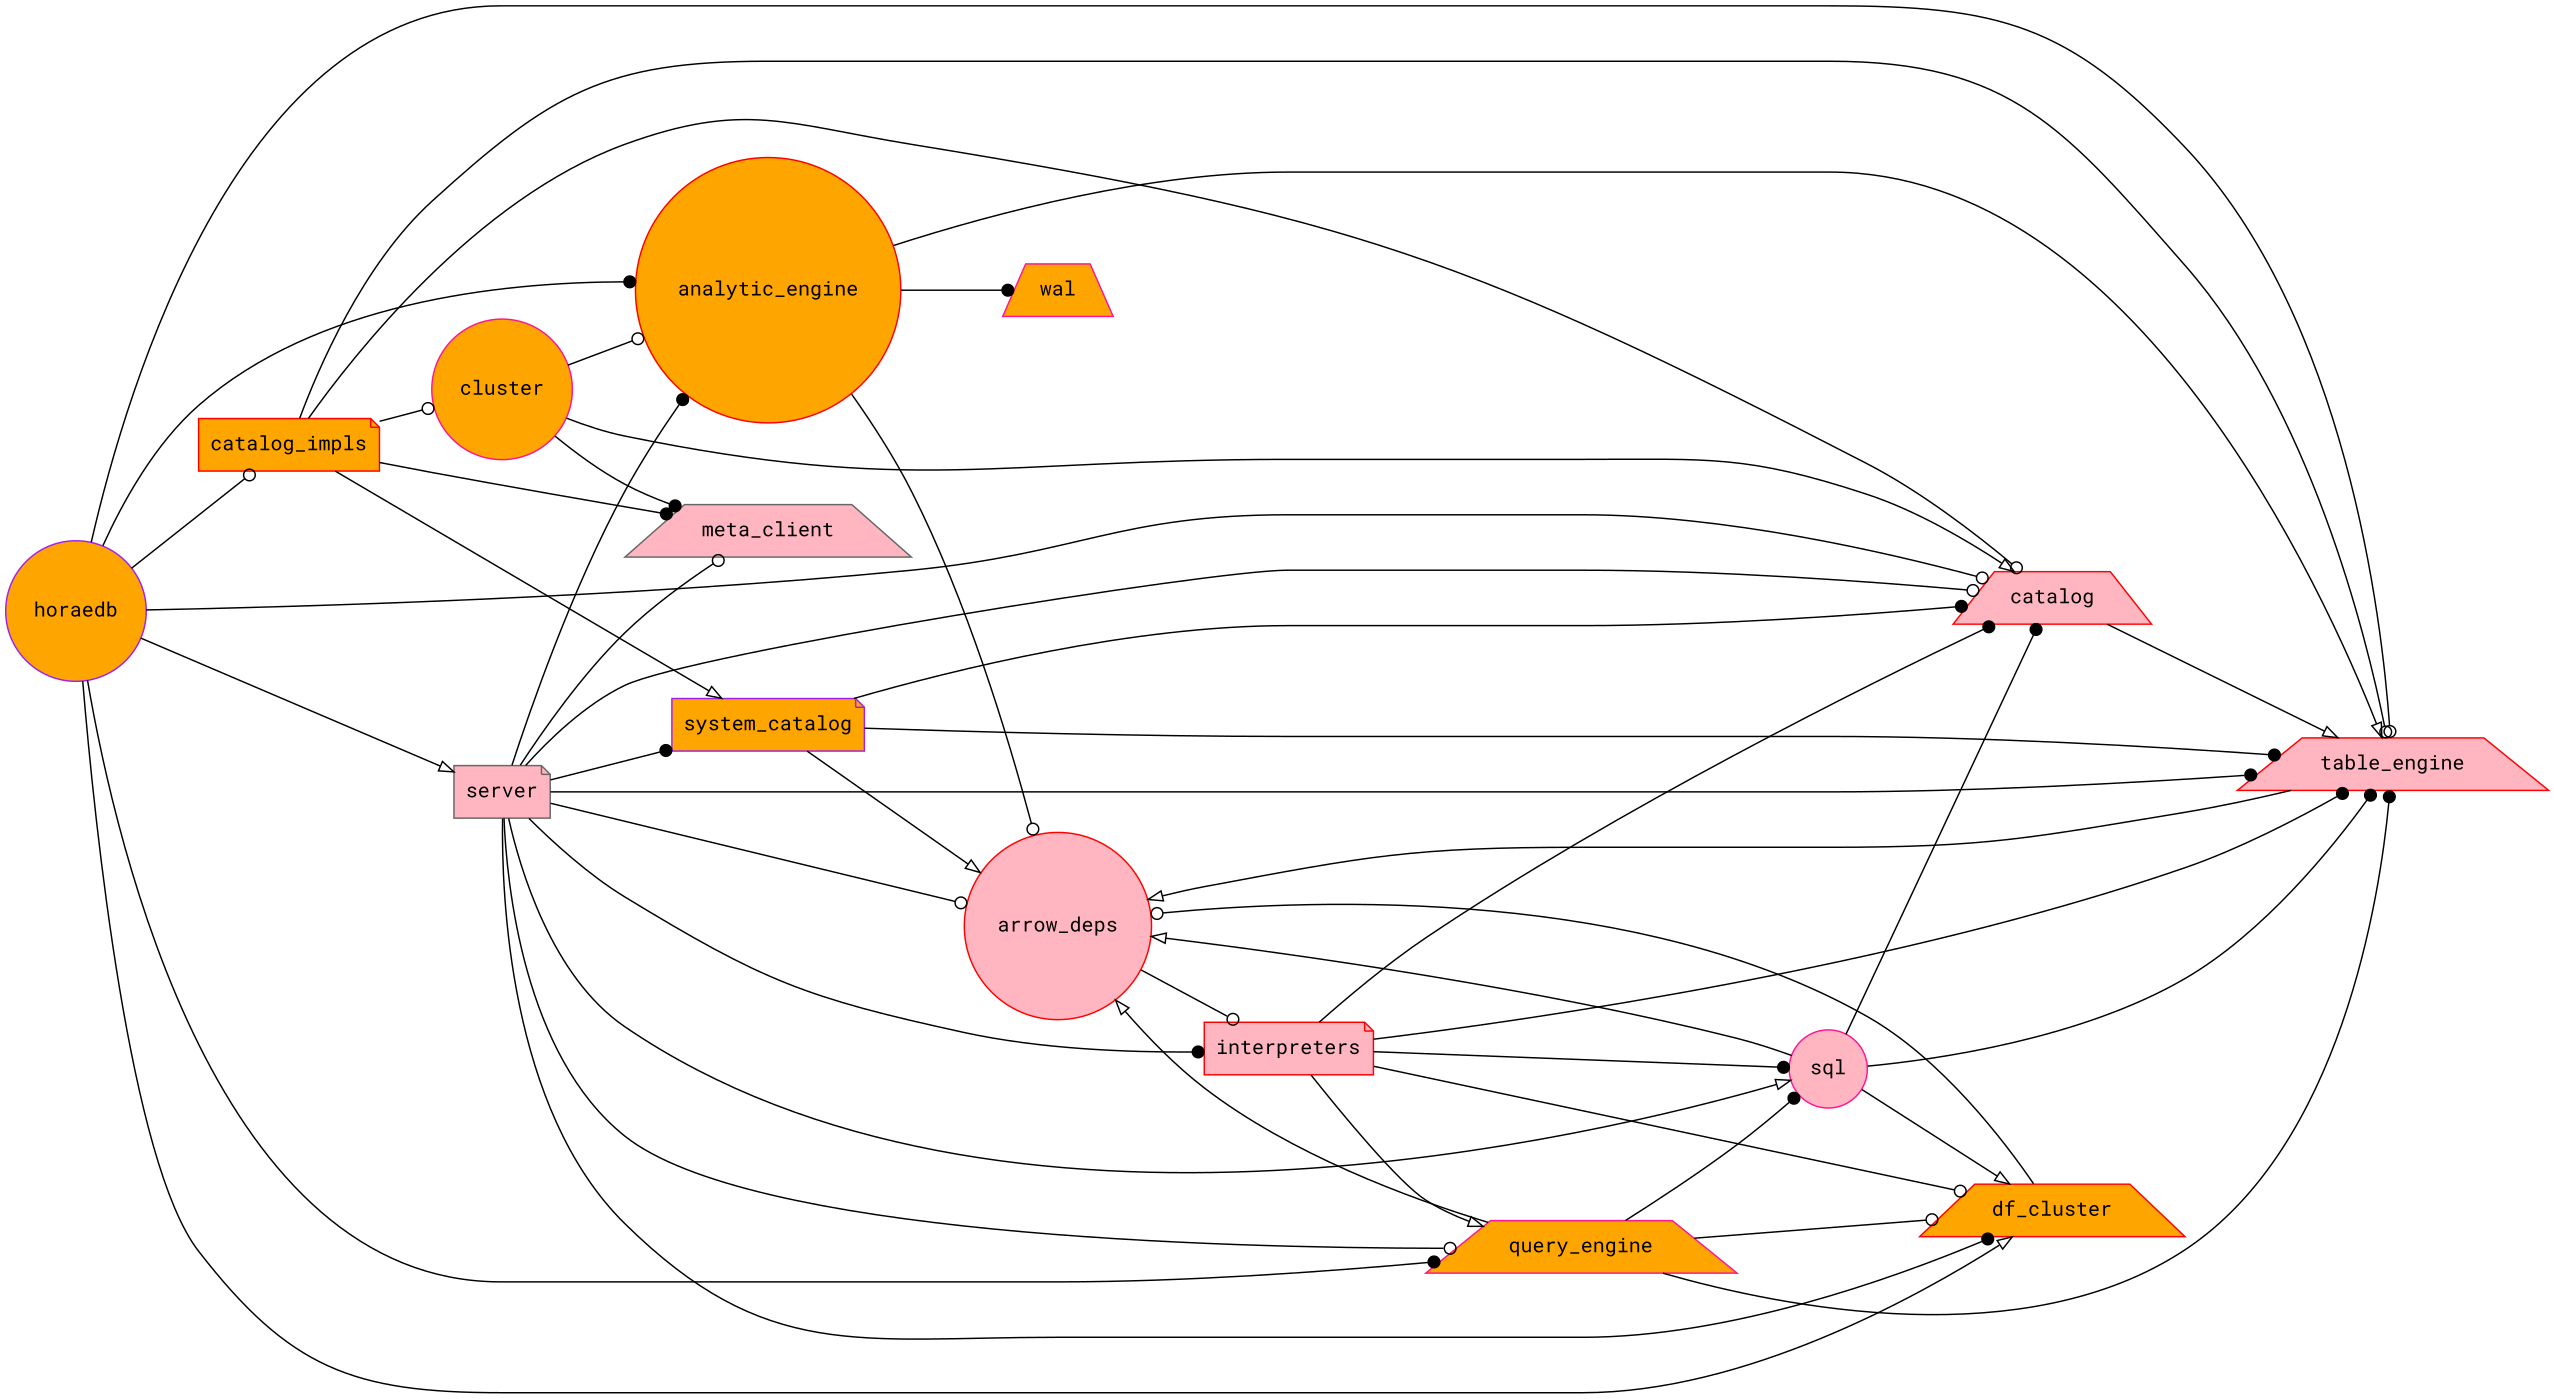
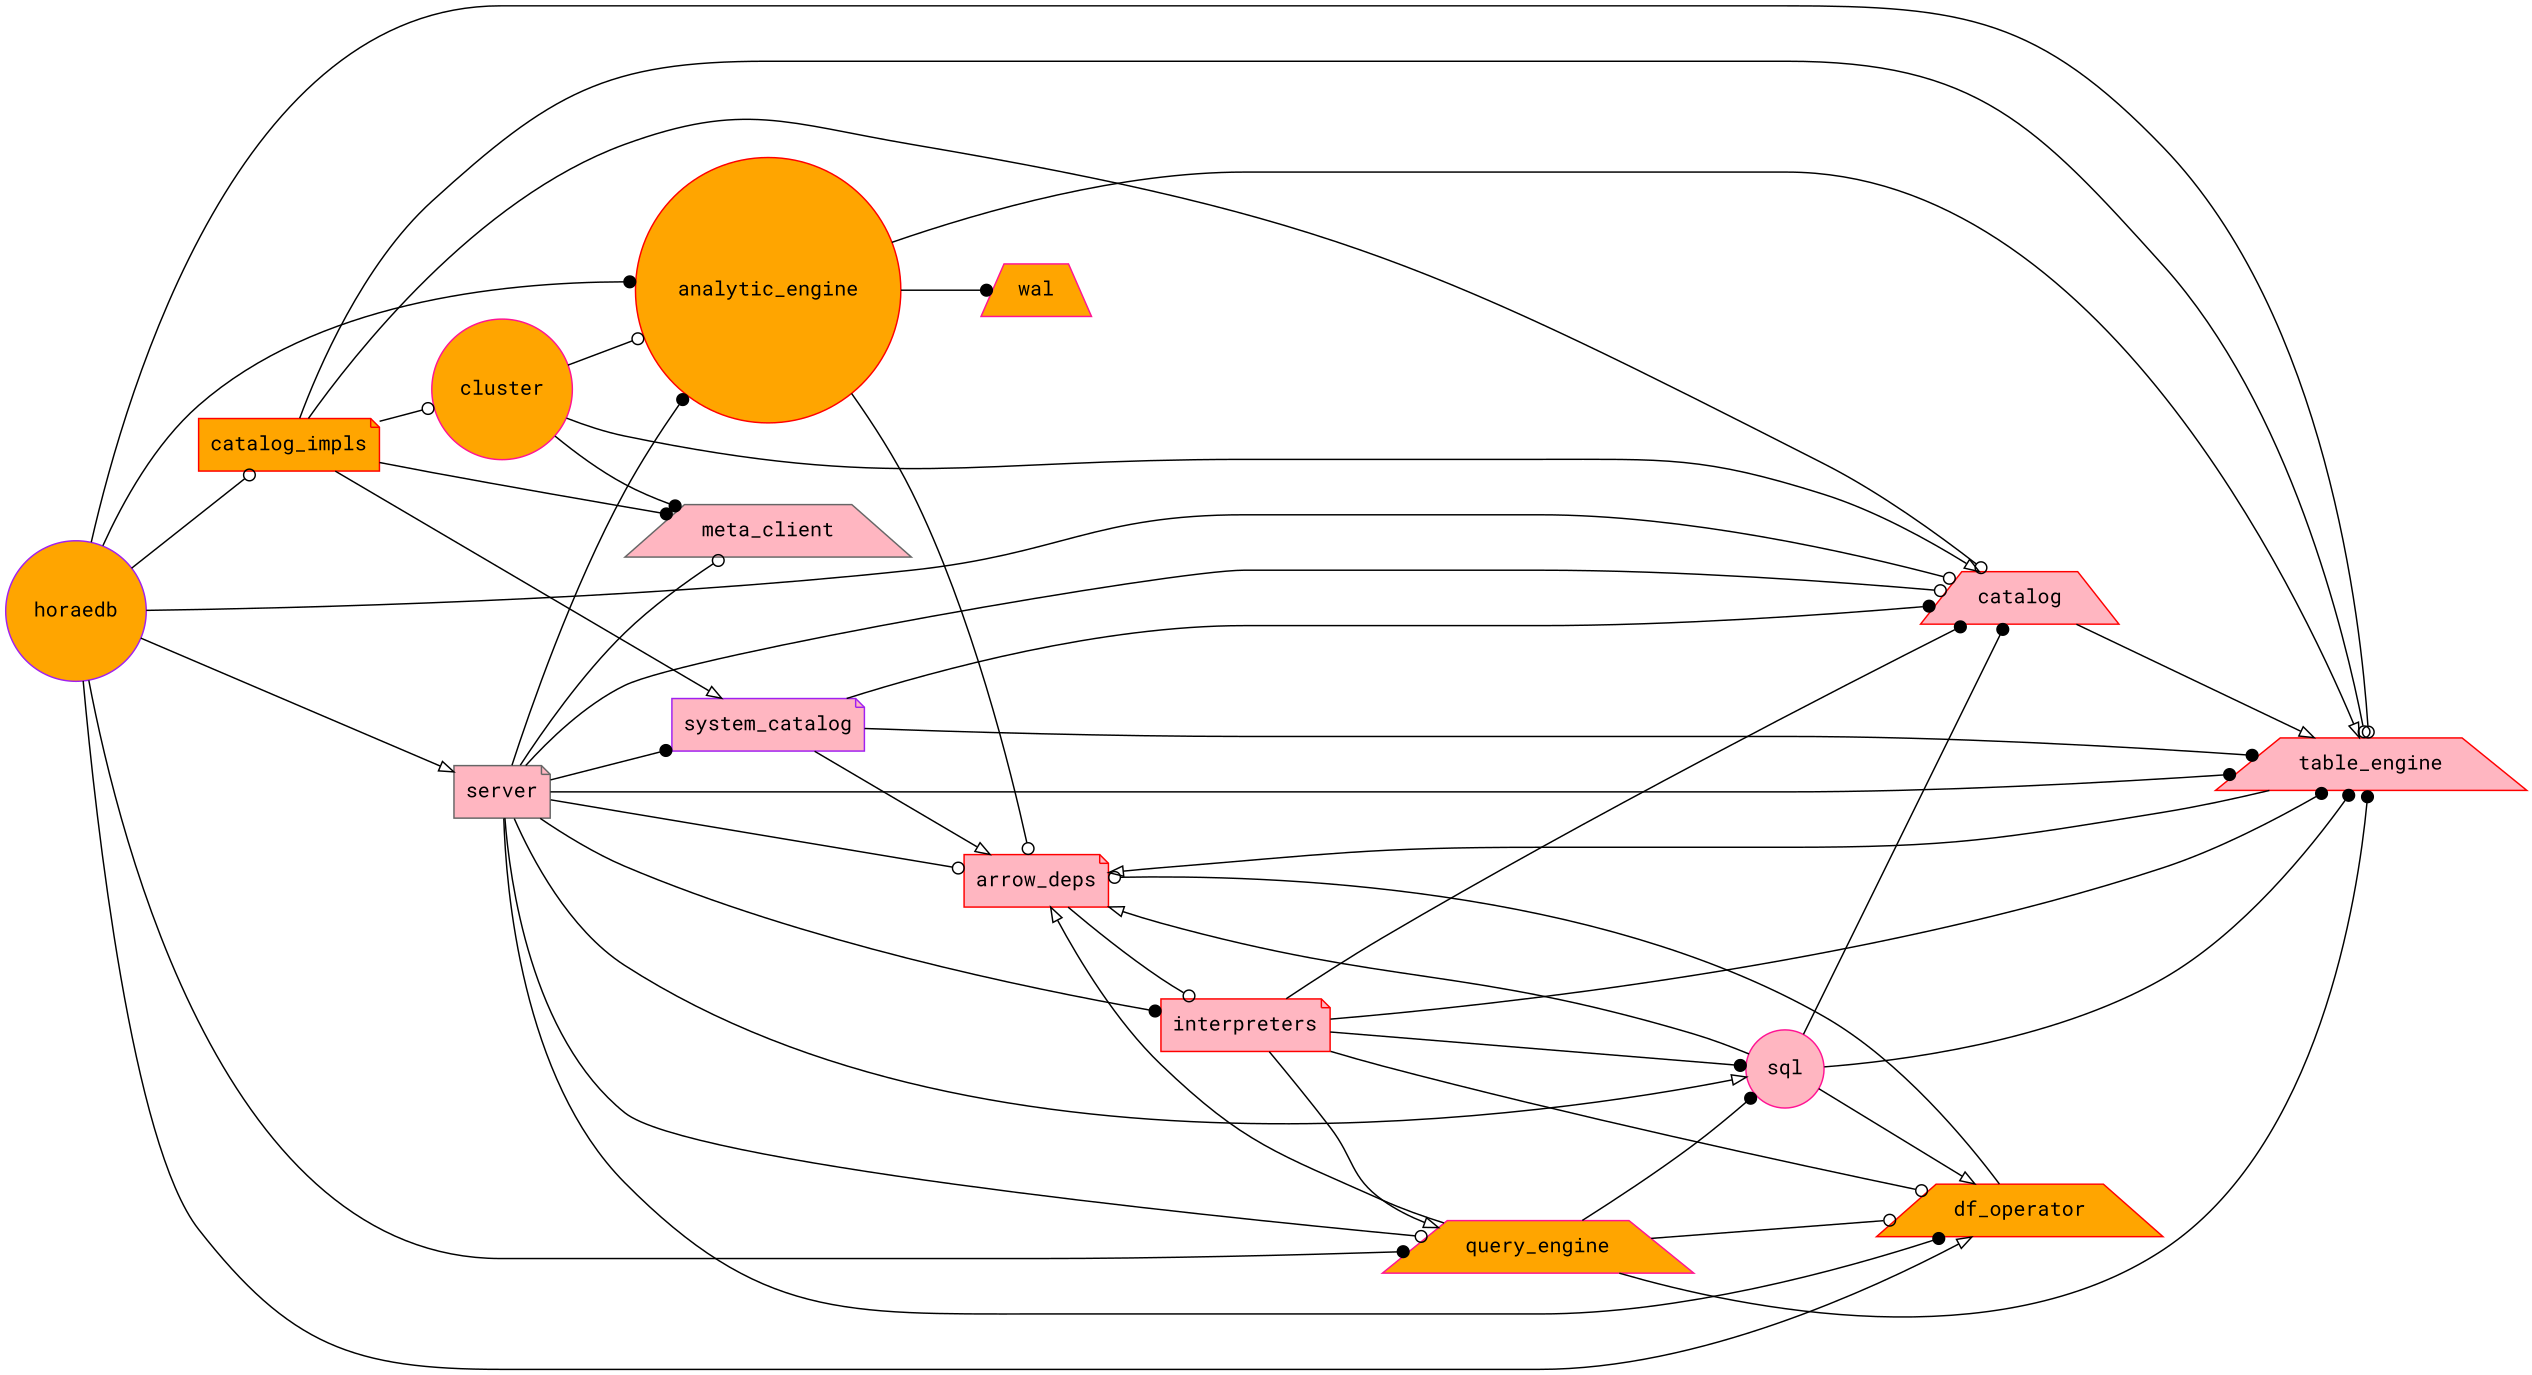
node "system_catalog": fillcolor orange -> lightpink
node "arrow_deps": shape circle -> note
node "df_cluster": label "df_cluster" -> "df_operator"
